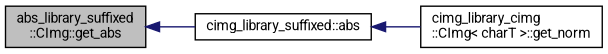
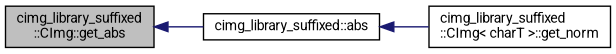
node "abs_library_suffixed ::CImg::get_abs": label "abs_library_suffixed ::CImg::get_abs" -> "cimg_library_suffixed ::CImg::get_abs"
node "cimg_library_cimg ::CImg< charT >::get_norm": label "cimg_library_cimg ::CImg< charT >::get_norm" -> "cimg_library_suffixed ::CImg< charT >::get_norm"
